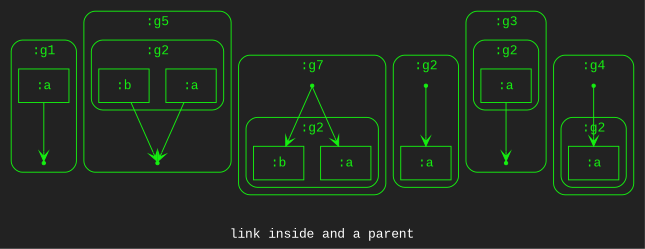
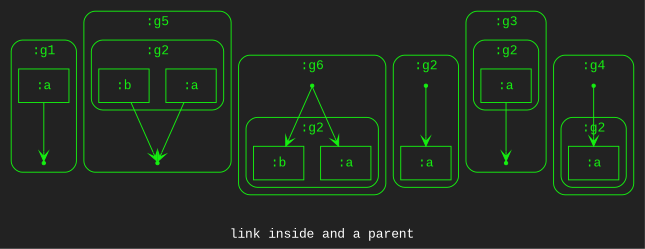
cluster ":g7": label ":g7" -> ":g6"
